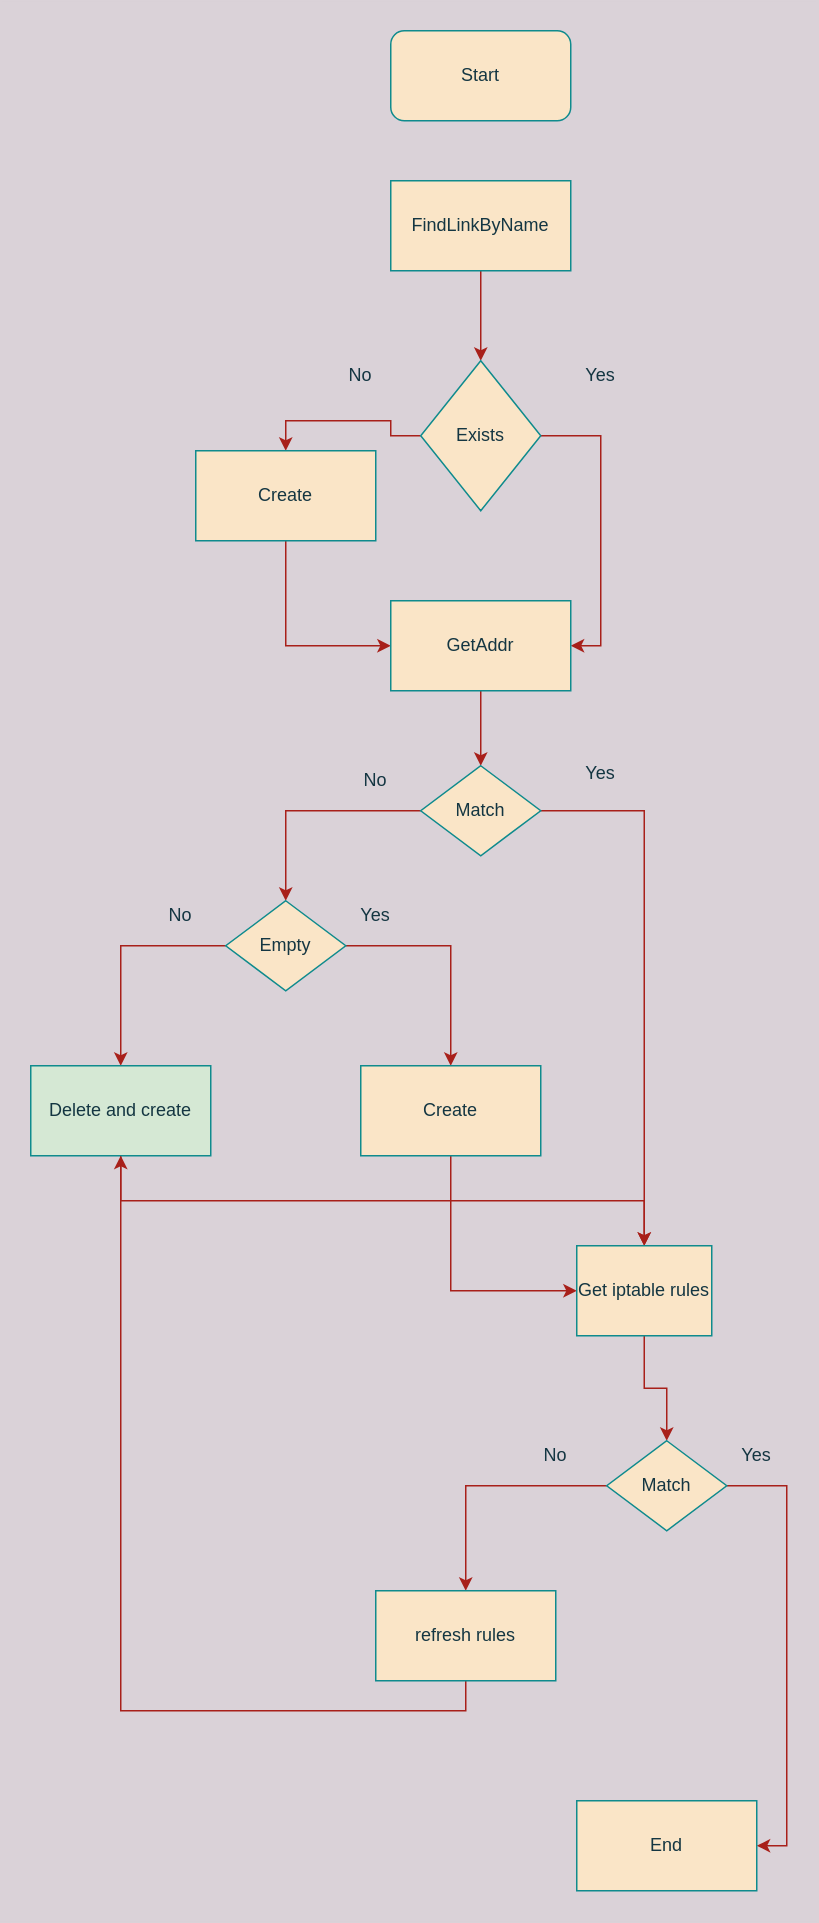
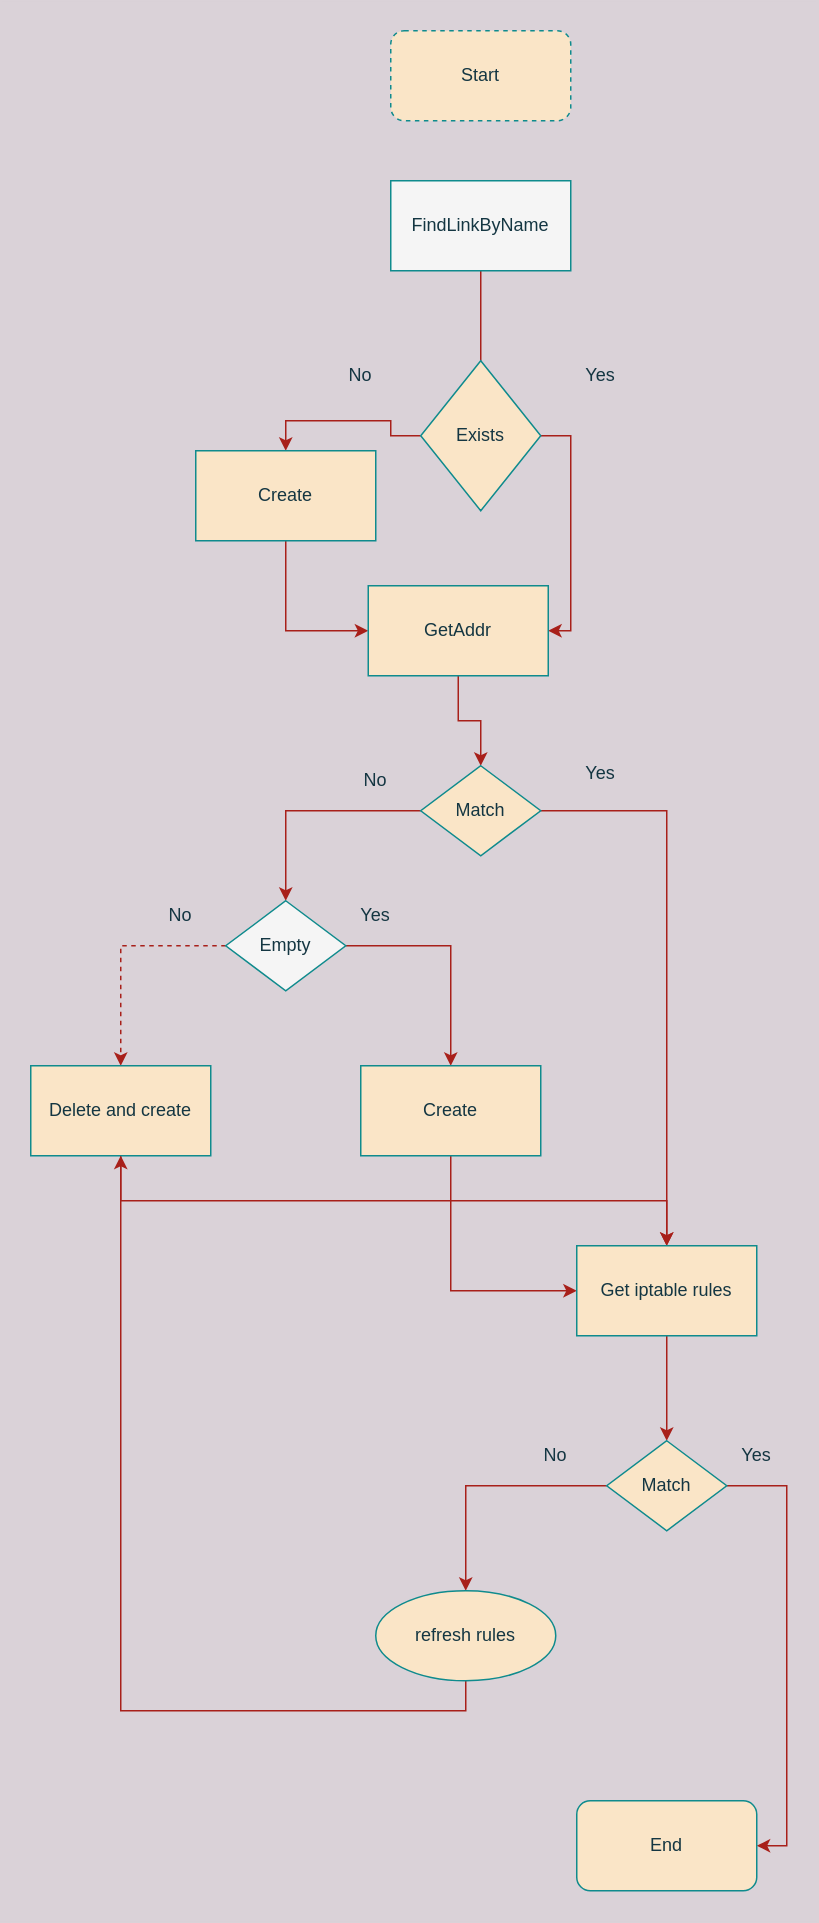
node "Start": style solid -> dashed
node "FindLinkByName": fillcolor #fae5c7 -> #f5f5f5
edge "FindLinkByName" -> "Exists": arrowhead classic -> none
node "GetAddr": moved (481, 646) -> (458, 631)
node "Empty": fillcolor #fae5c7 -> #f5f5f5
edge "Empty" -> "Delete and create": style solid -> dashed
node "Delete and create": fillcolor #d5e8d4 -> #fae5c7
node "Get iptable rules": size 135x90 -> 180x90
node "refresh rules": shape rectangle -> ellipse
node "End": shape rectangle -> rounded rectangle
